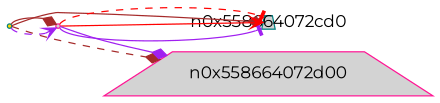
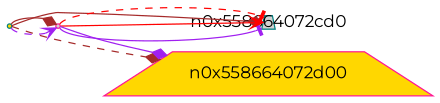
node "n0x558664072d00": fillcolor lightgrey -> gold
